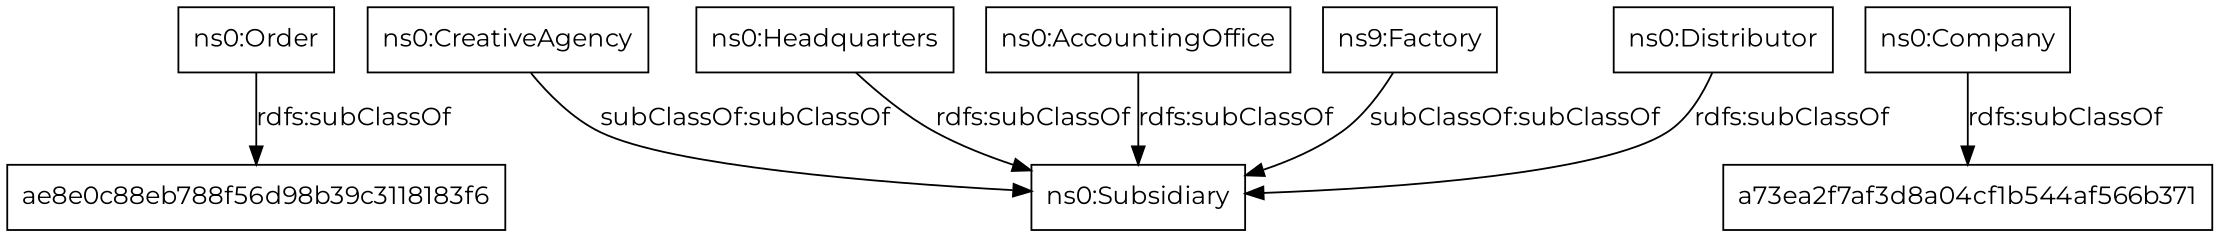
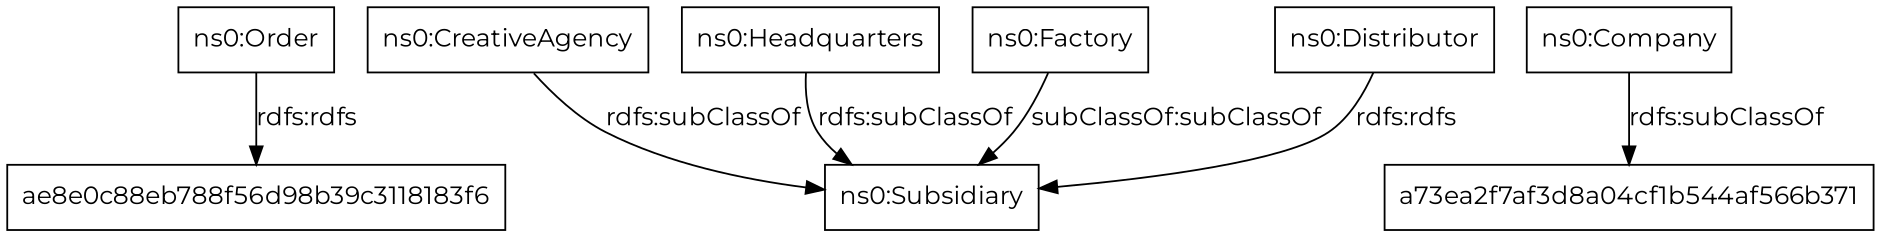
node "ns0:AccountingOffice": removed
node "ns9:Factory": label "ns9:Factory" -> "ns0:Factory"
edge "ns0:Order" -> "ae8e0c88eb788f56d98b39c3118183f6": label "rdfs:subClassOf" -> "rdfs:rdfs"
edge "ns0:CreativeAgency" -> "ns0:Subsidiary": label "subClassOf:subClassOf" -> "rdfs:subClassOf"
edge "ns0:Distributor" -> "ns0:Subsidiary": label "rdfs:subClassOf" -> "rdfs:rdfs"
